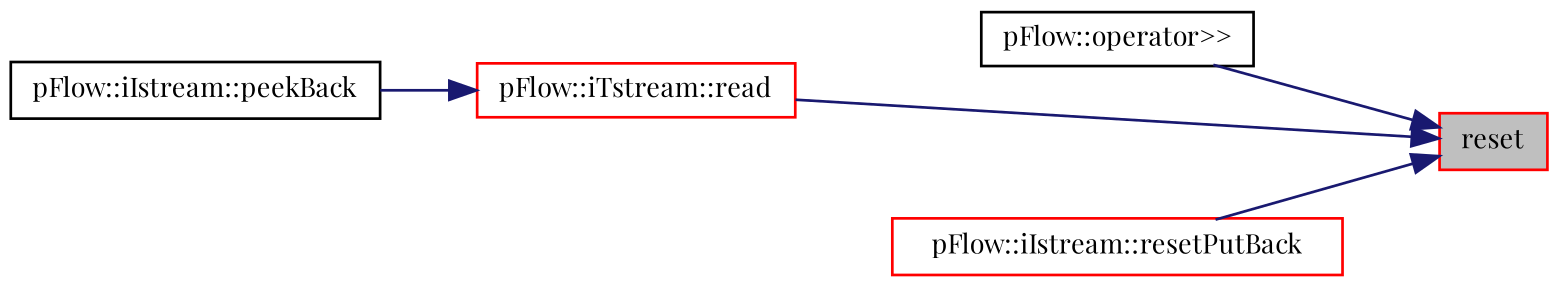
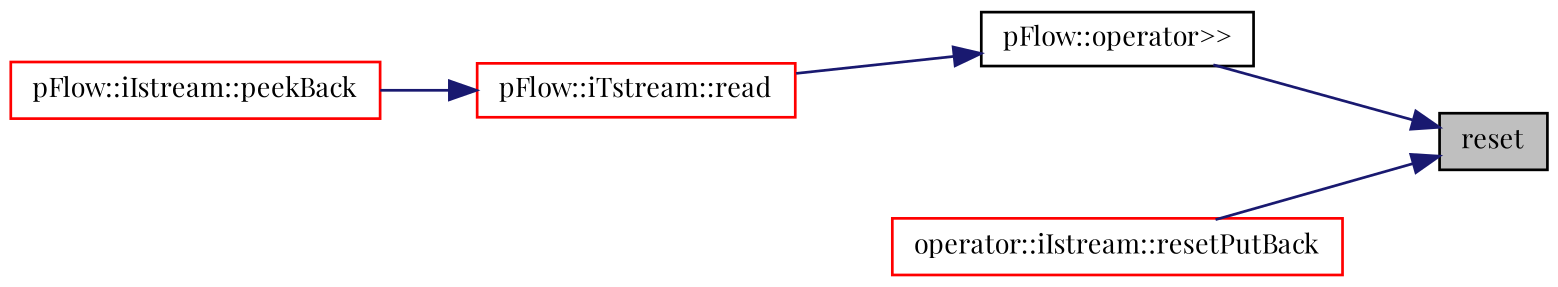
node "pFlow::iIstream::peekBack": color black -> red
edge "pFlow::iTstream::read" -> "reset": now "pFlow::iTstream::read" -> "pFlow::operator>>"
node "reset": color red -> black
node "pFlow::iIstream::resetPutBack": label "pFlow::iIstream::resetPutBack" -> "operator::iIstream::resetPutBack"
